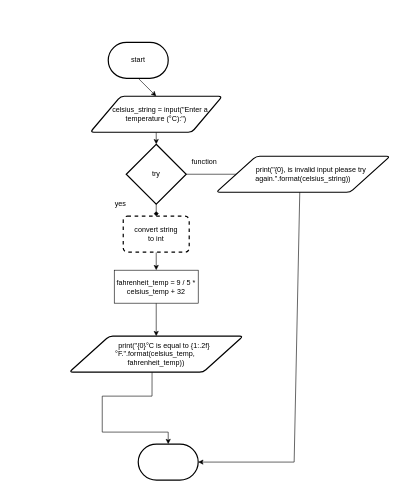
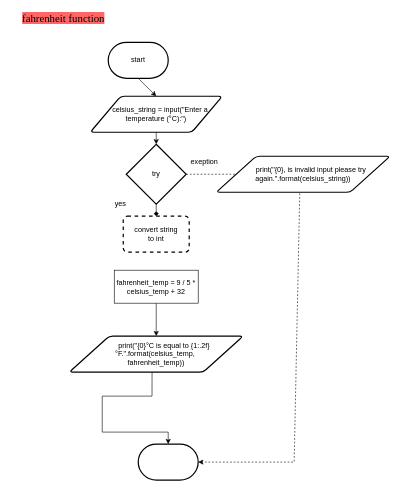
node "fahrenheit function": added
node "function": label "function" -> "exeption"
edge "convert string to int" -> "fahrenheit_temp = 9 / 5 * celsius_temp + 32": removed
edge "try" -> "stop": style solid -> dashed
